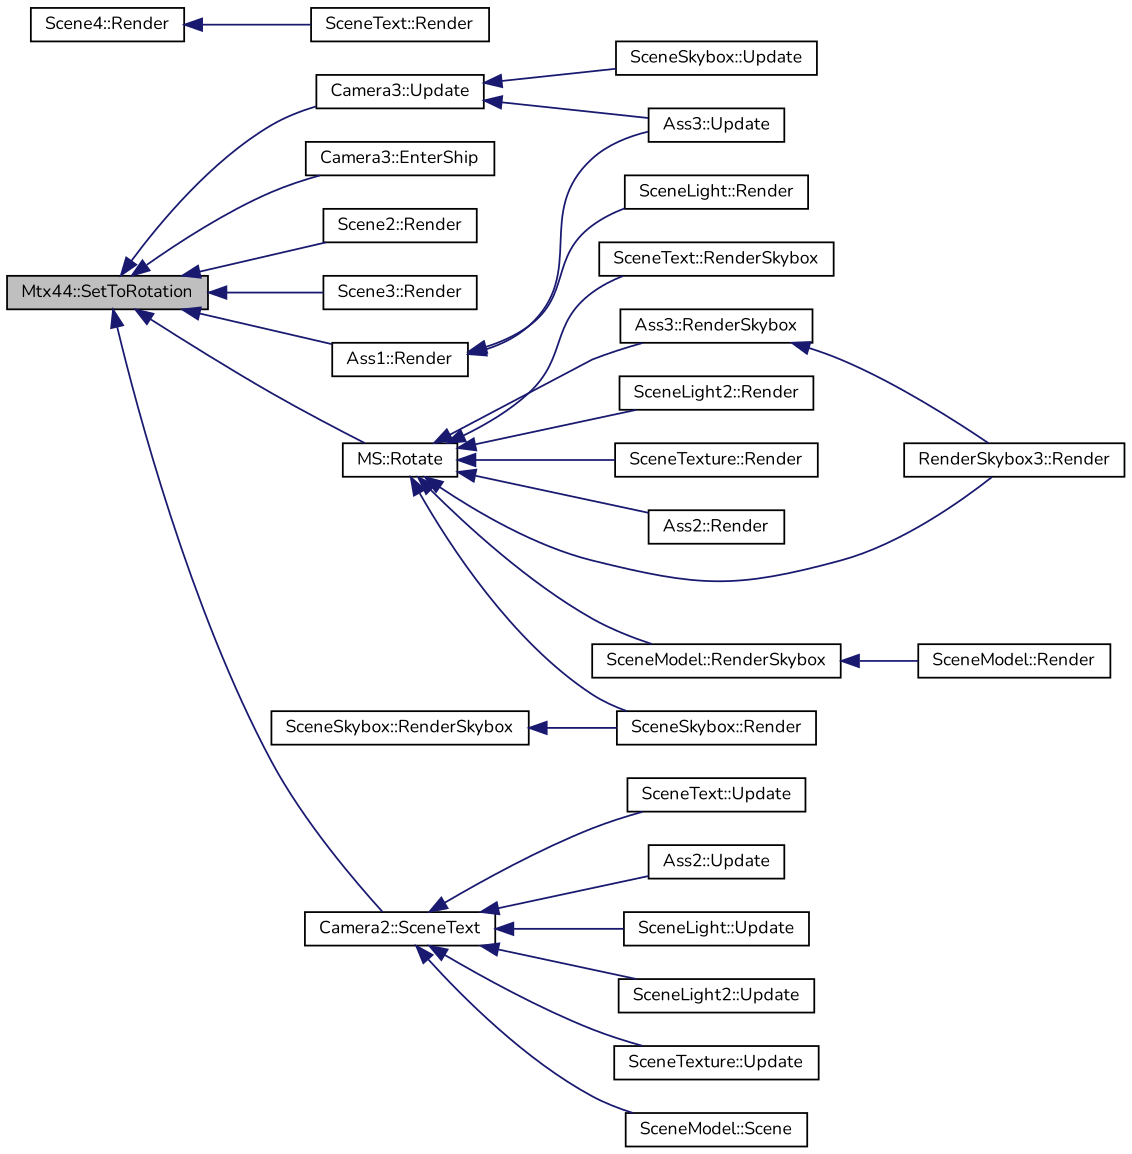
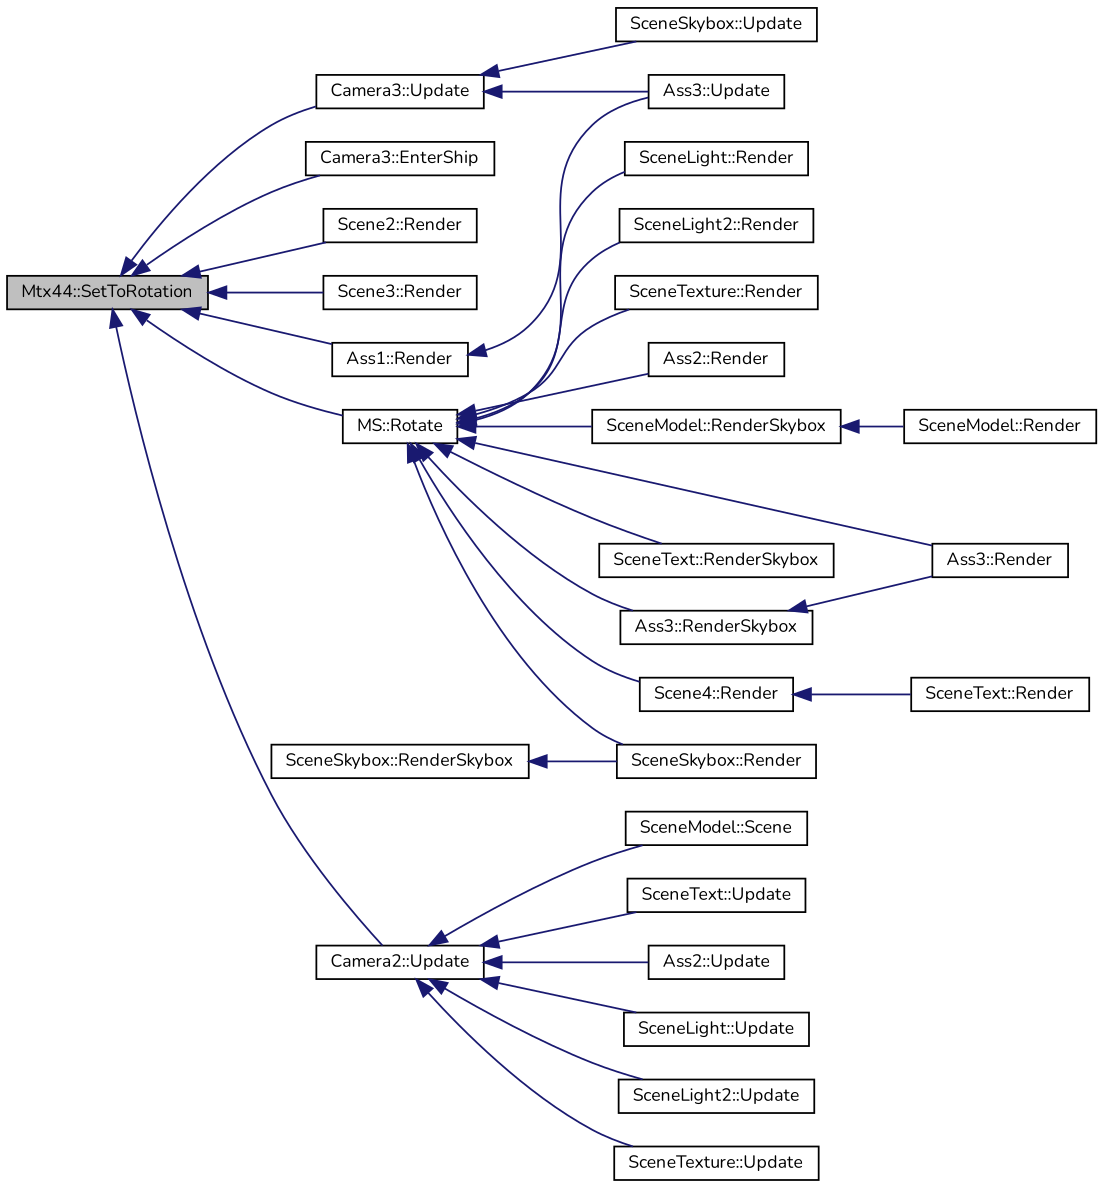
edge "SceneLight::Render" -> "Ass1::Render": now "SceneLight::Render" -> "MS::Rotate"
node "RenderSkybox3::Render": label "RenderSkybox3::Render" -> "Ass3::Render"
edge "Scene4::Render" -> "MS::Rotate": added
node "Camera2::SceneText": label "Camera2::SceneText" -> "Camera2::Update"
